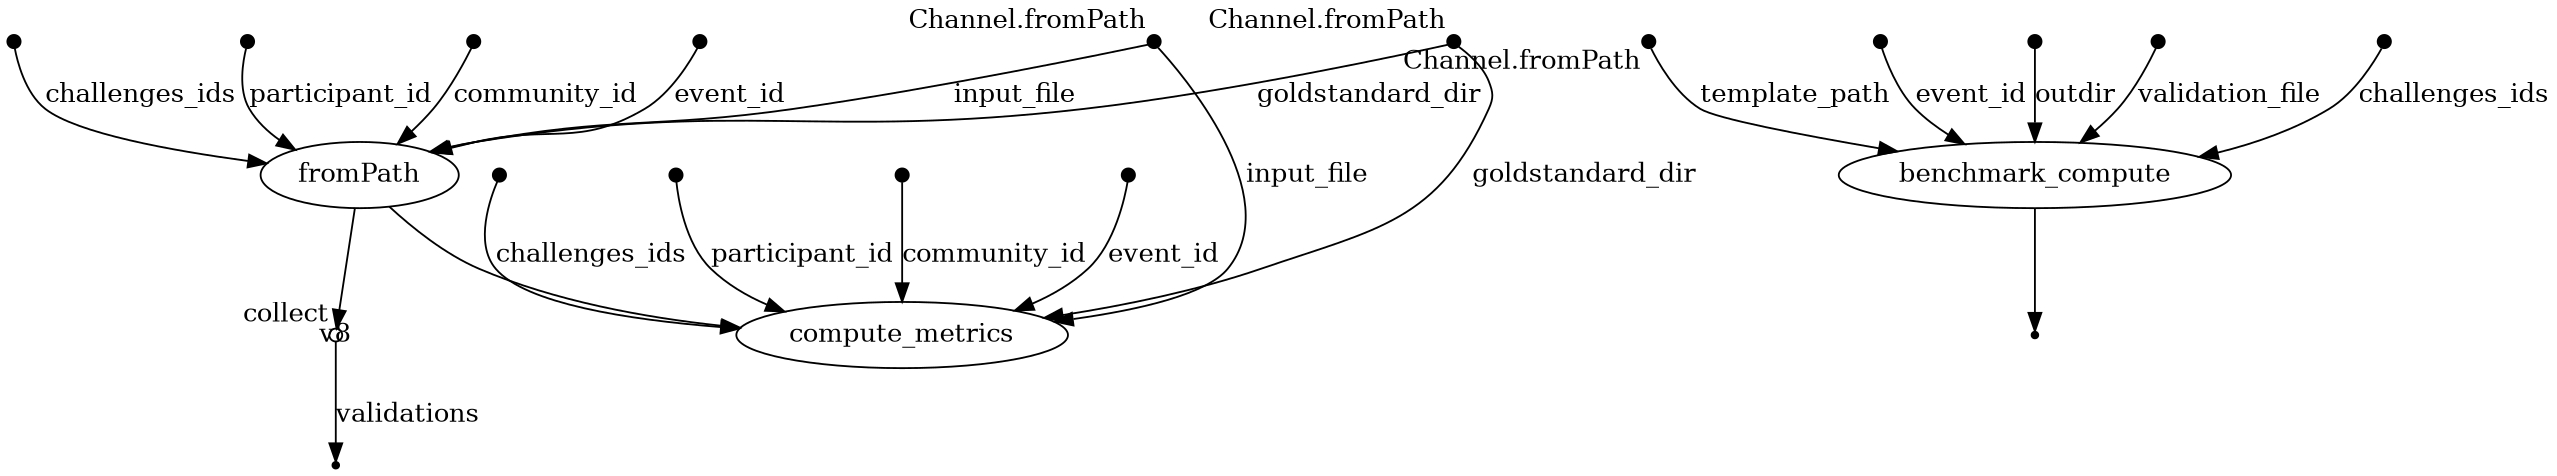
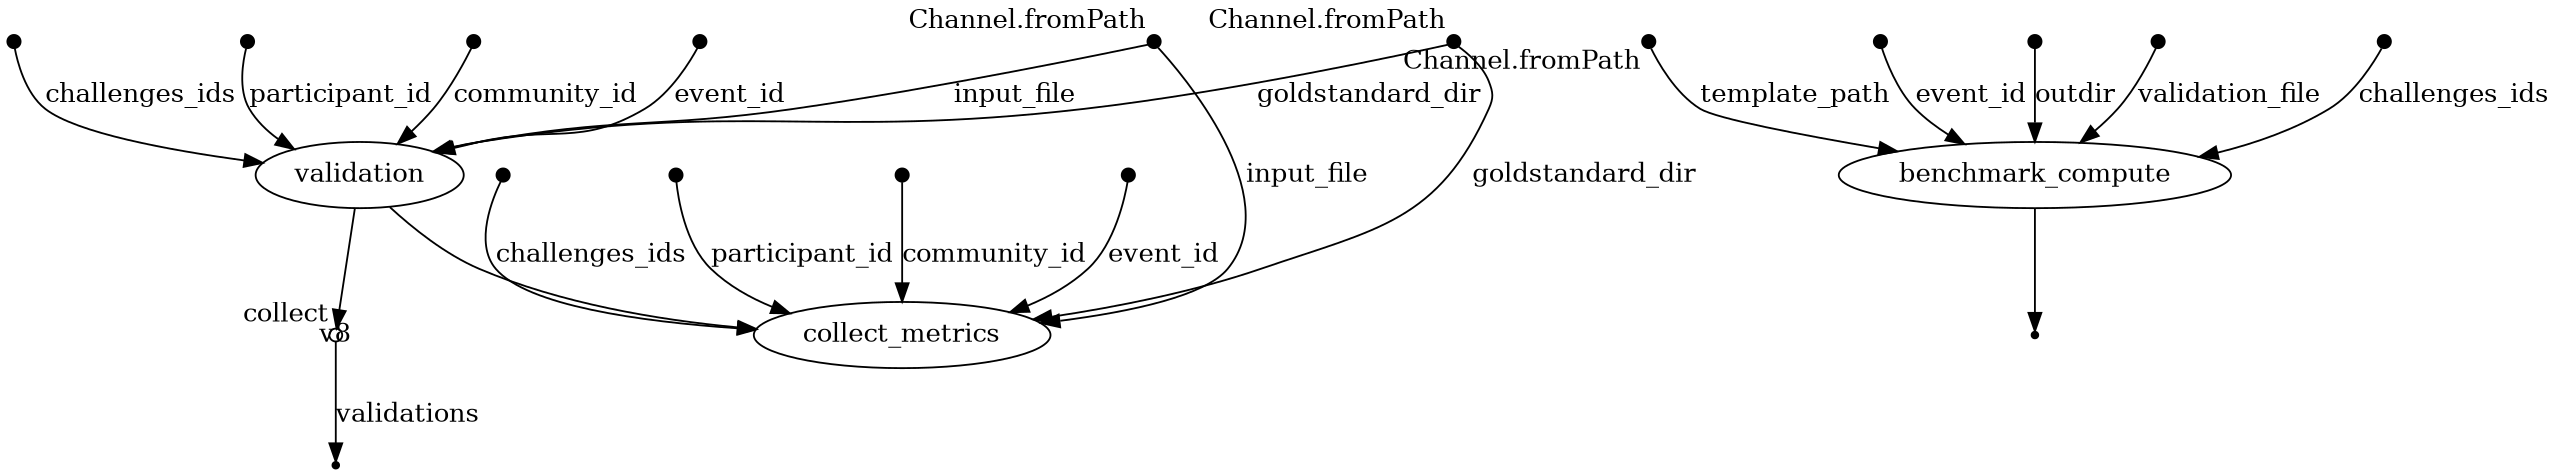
node "fromPath": label "fromPath" -> "validation"
node "compute_metrics": label "compute_metrics" -> "collect_metrics"
